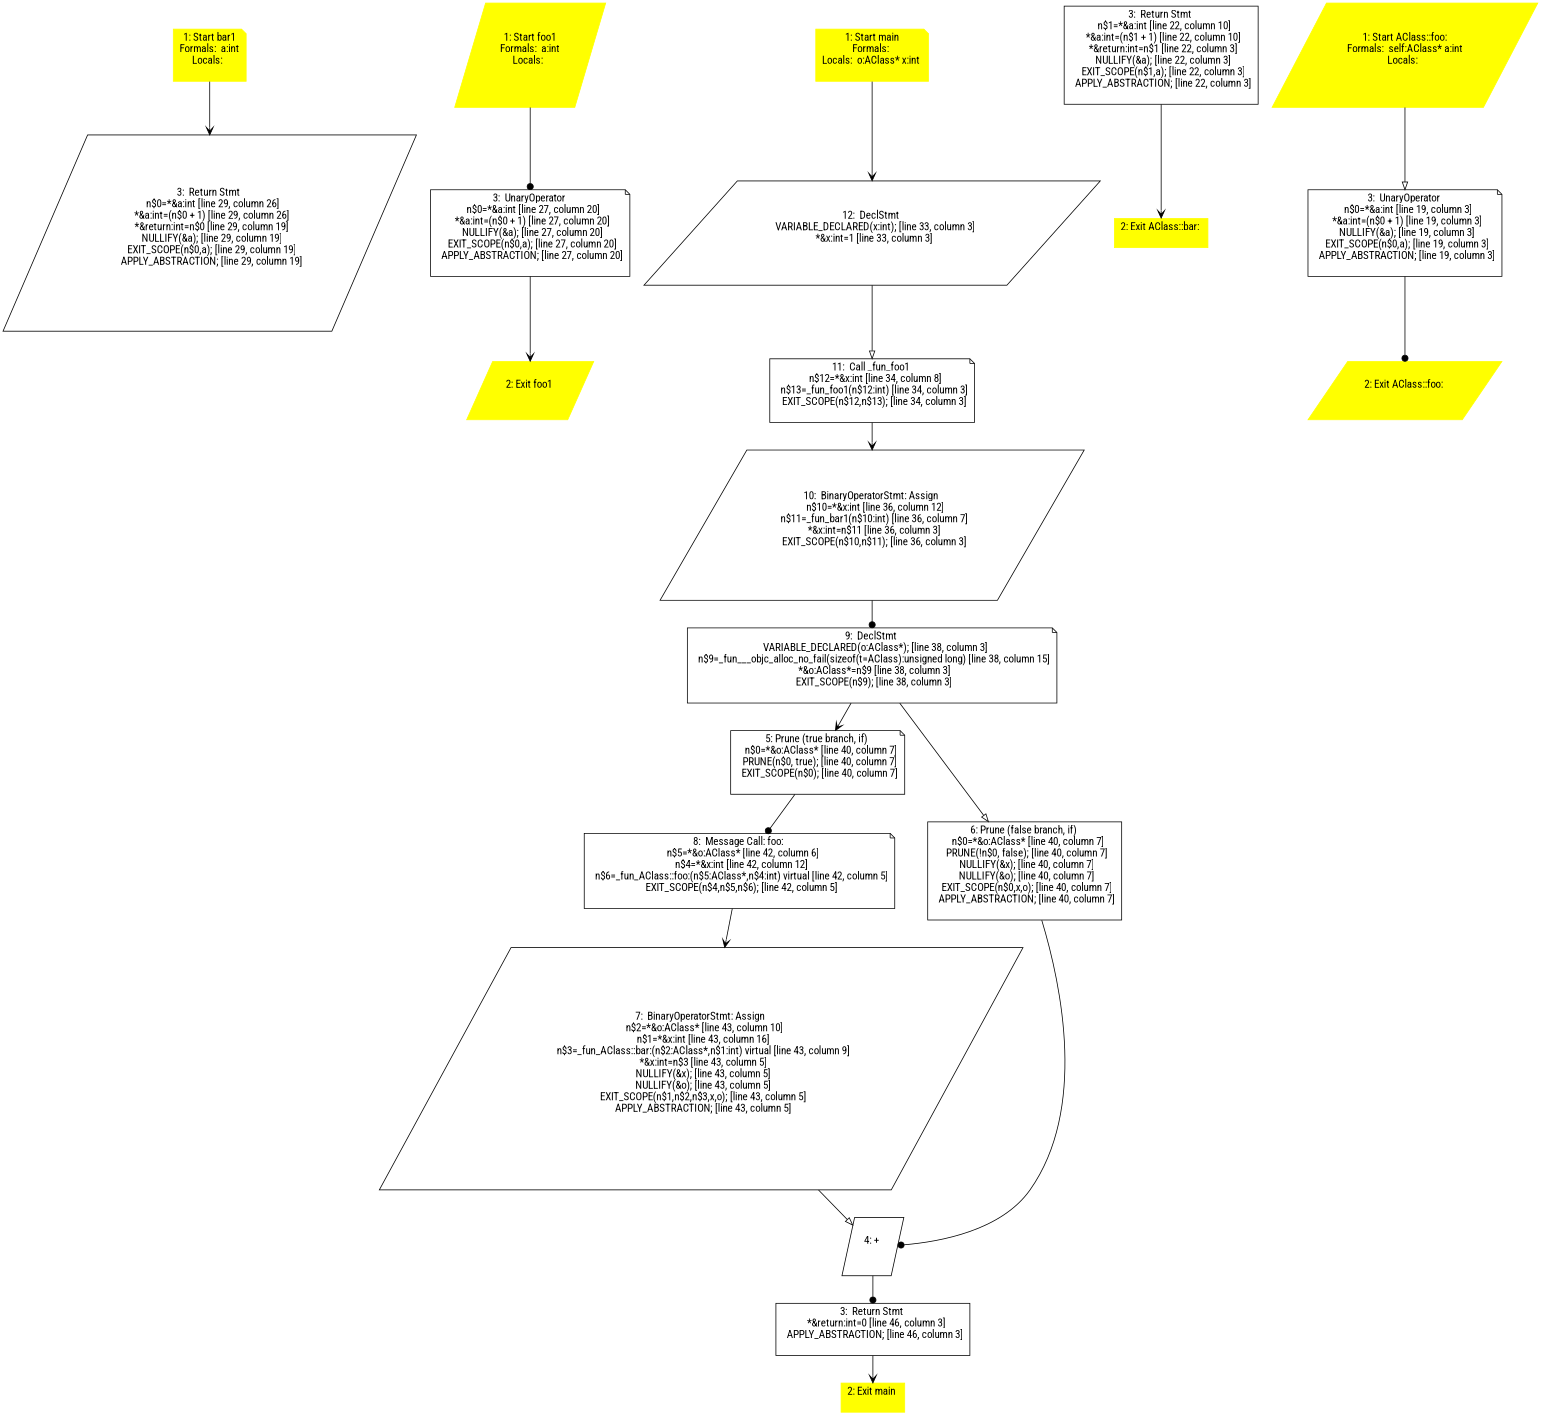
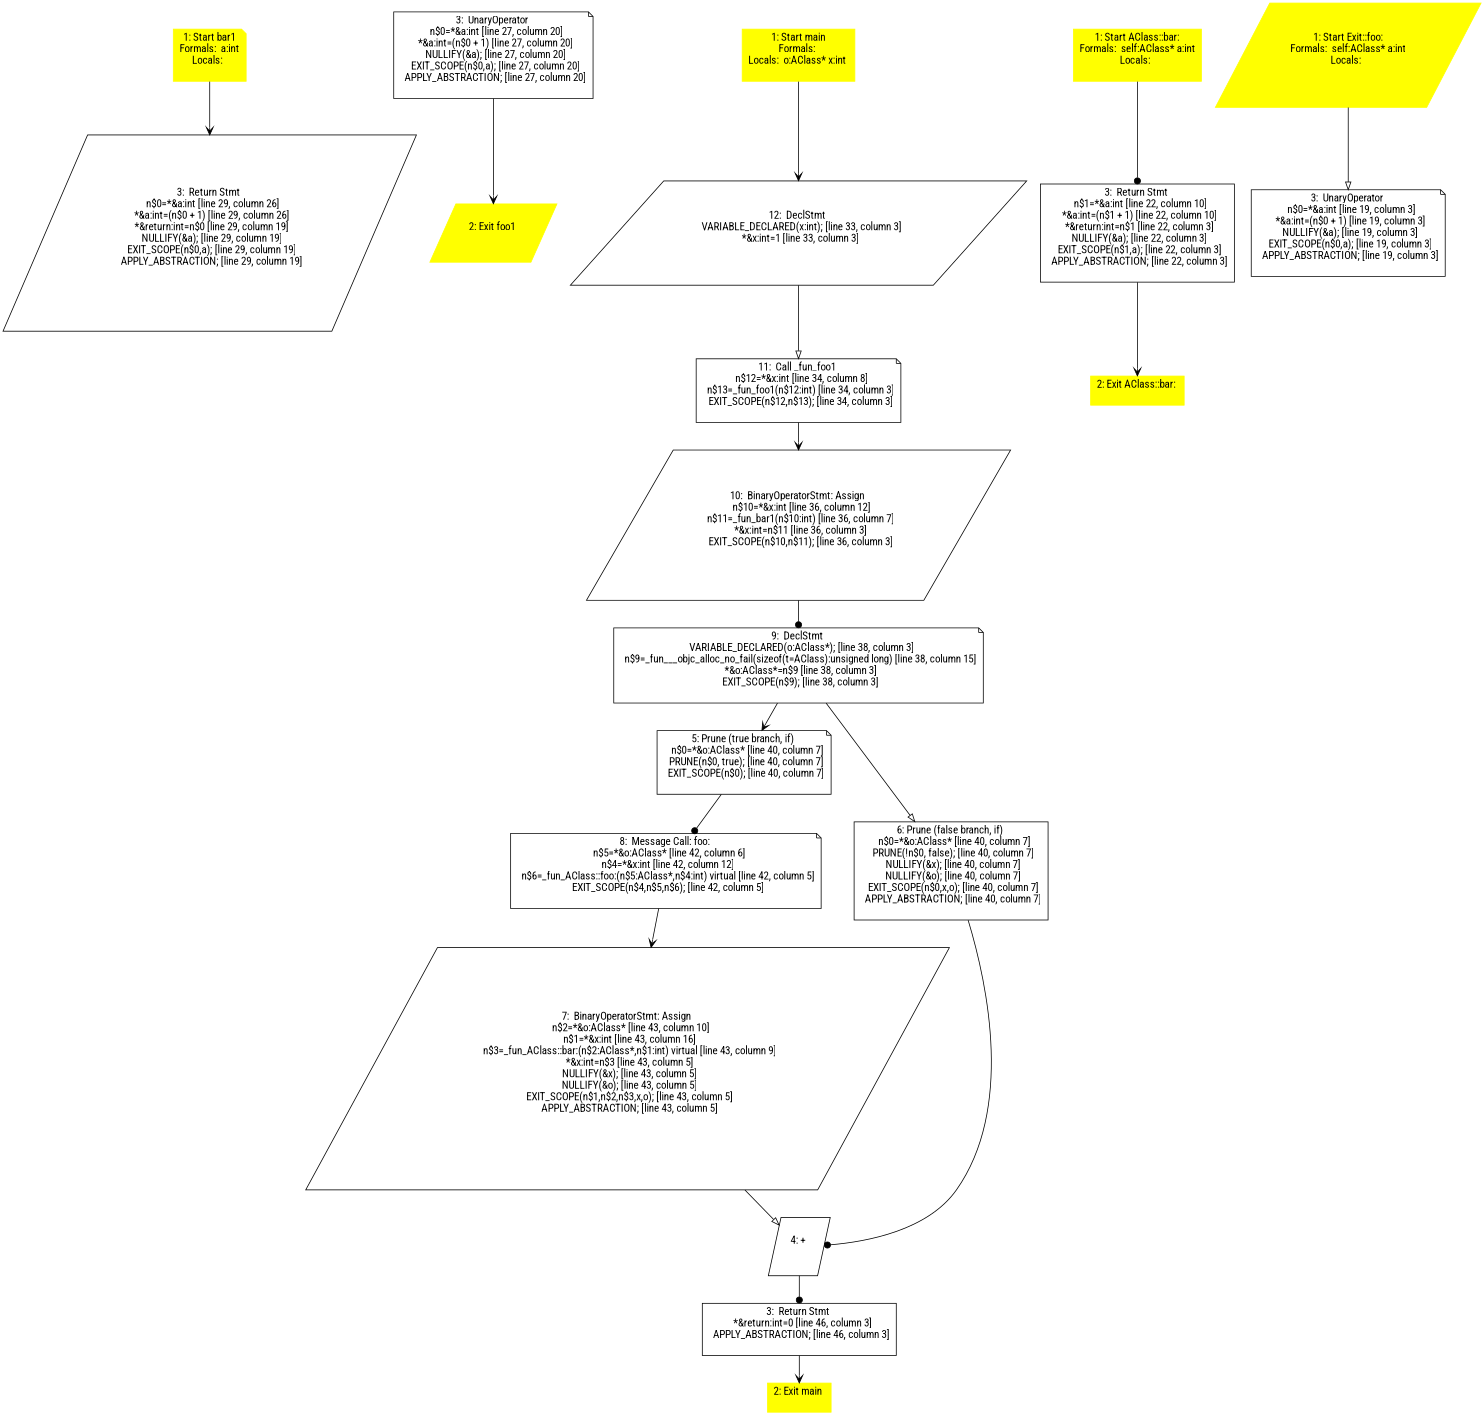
node "1: Start foo1 Formals:  a:int Locals:": removed
node "1: Start main Formals: Locals:  o:AClass* x:int": shape note -> box
node "1: Start AClass::bar: Formals:  self:AClass* a:int Locals:": added
node "1: Start AClass::foo: Formals:  self:AClass* a:int Locals:": label "1: Start AClass::foo: Formals:  self:AClass* a:int Locals:" -> "1: Start Exit::foo: Formals:  self:AClass* a:int Locals:"
node "2: Exit AClass::foo:": removed
